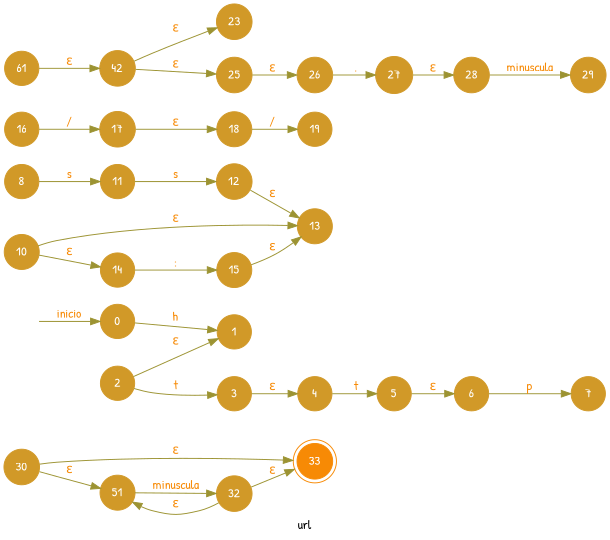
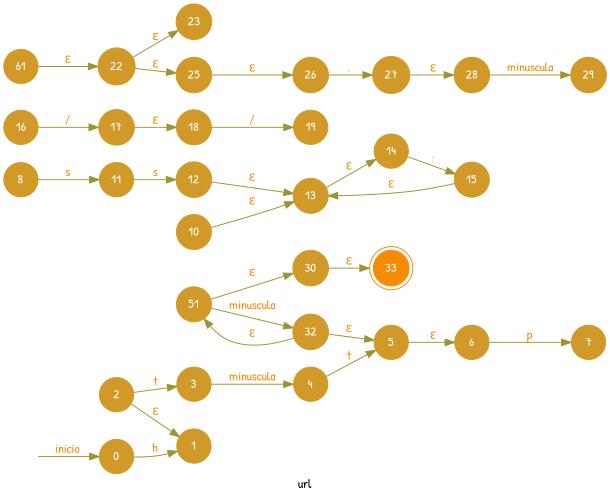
node "42": label "42" -> "22"
edge "10" -> "14": now "13" -> "14"
edge "3" -> "4": label "ε" -> "minuscula"
edge "30" -> "51": reversed
edge "32" -> "33": now "32" -> "5"
